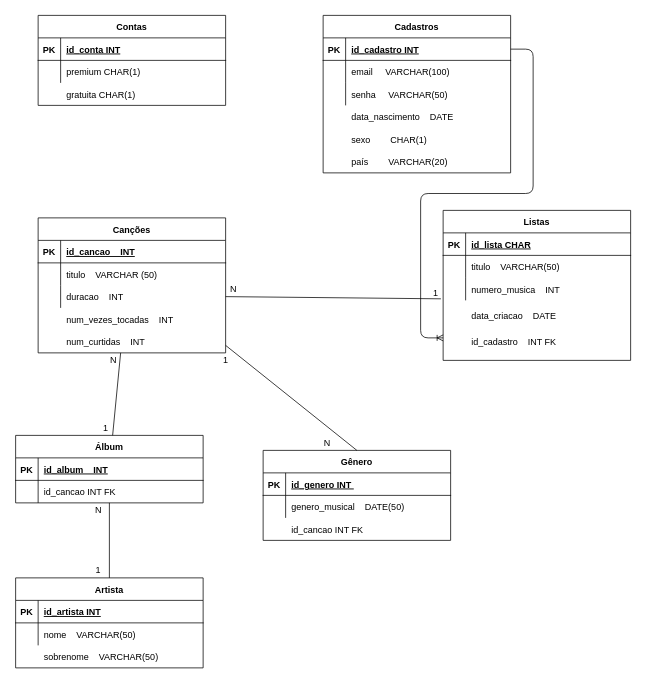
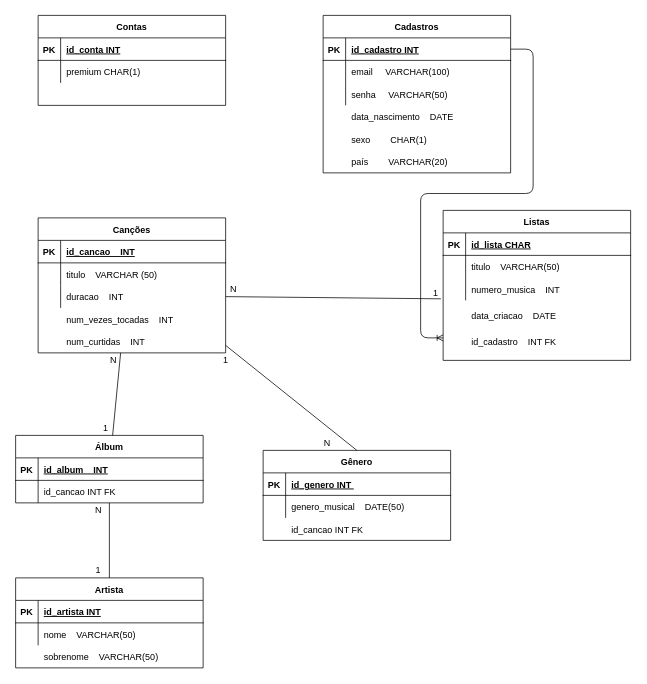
node "gratuita CHAR(1)": removed
